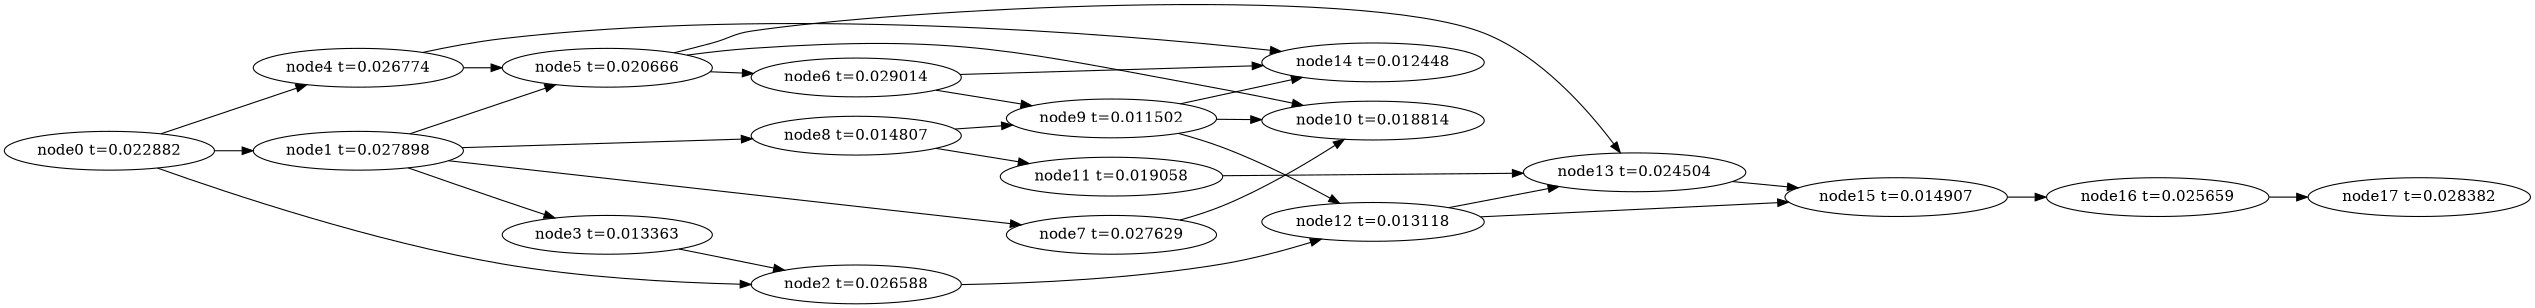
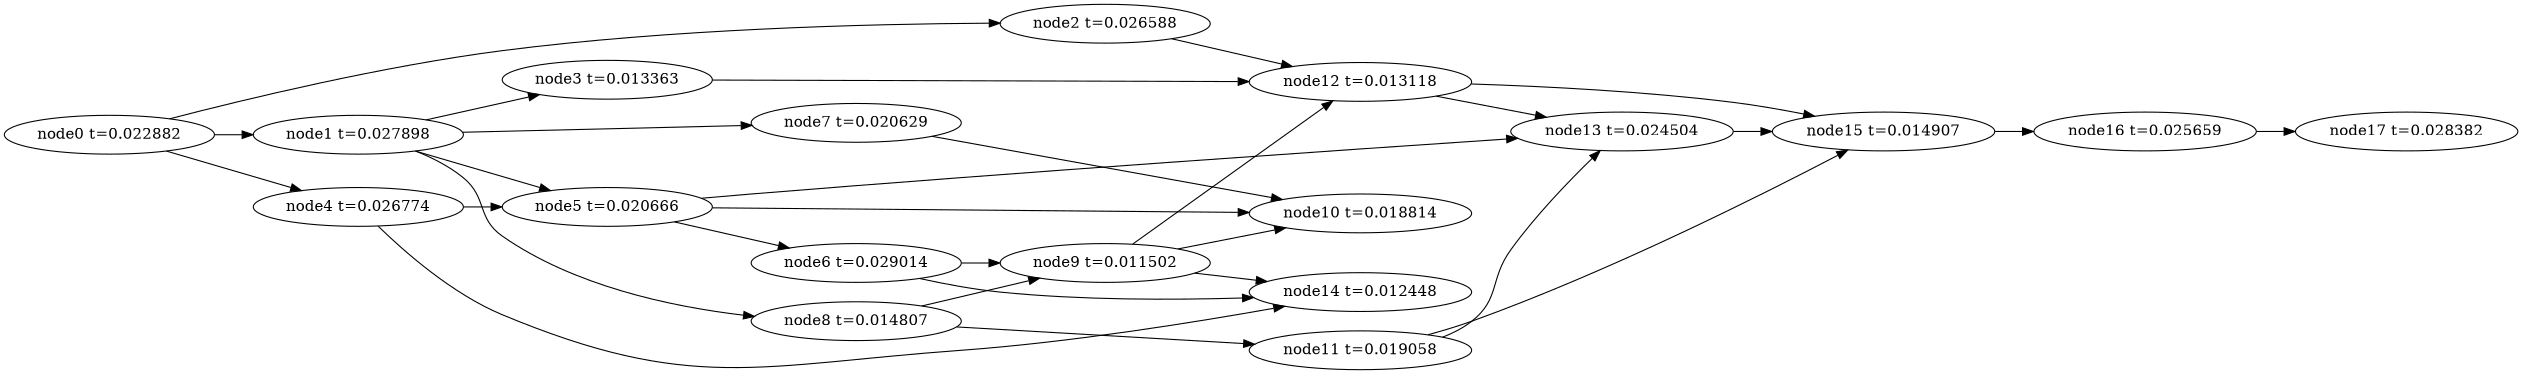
node "node7 t=0.027629": label "node7 t=0.027629" -> "node7 t=0.020629"
edge "node11 t=0.019058" -> "node15 t=0.014907": added
edge "node3 t=0.013363" -> "node2 t=0.026588": now "node3 t=0.013363" -> "node12 t=0.013118"
